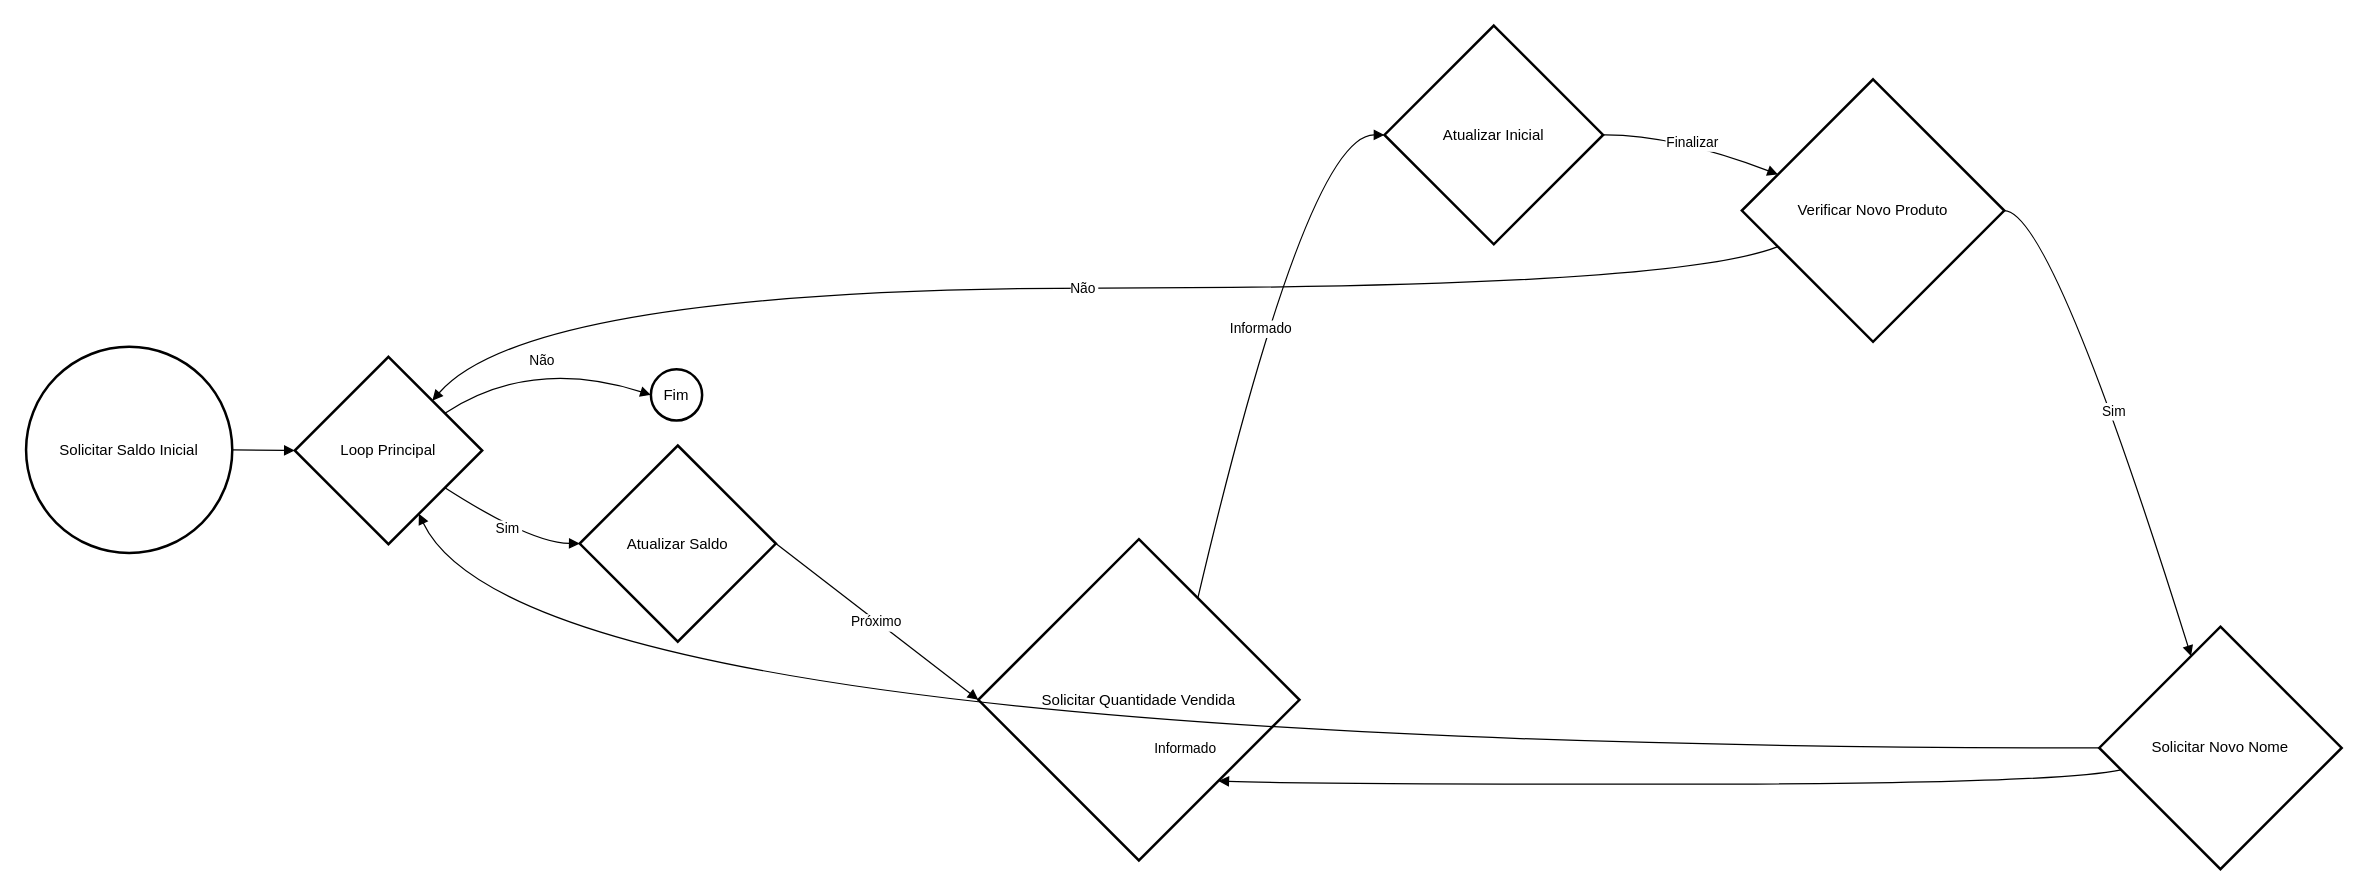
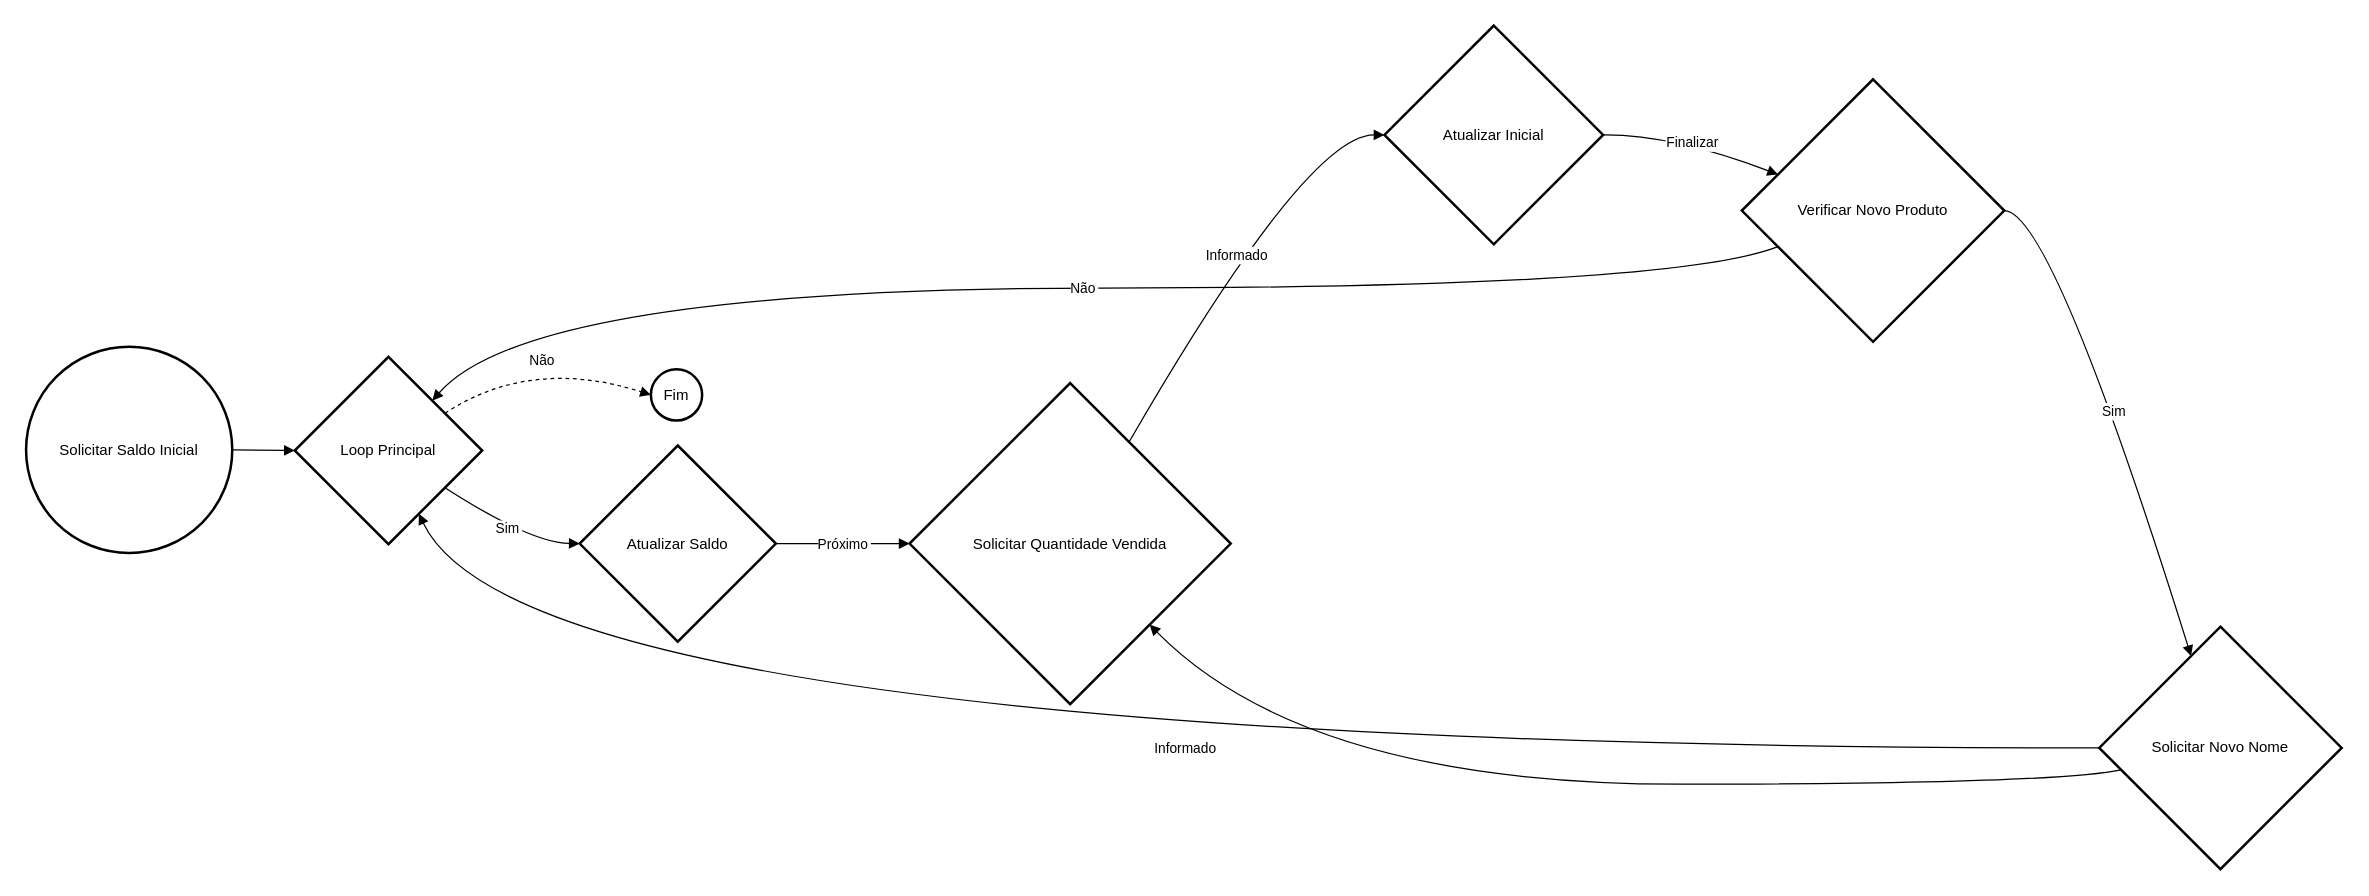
edge "Loop Principal" -> "Fim": style solid -> dashed
node "Solicitar Quantidade Vendida": moved (1139, 700) -> (1070, 544)
